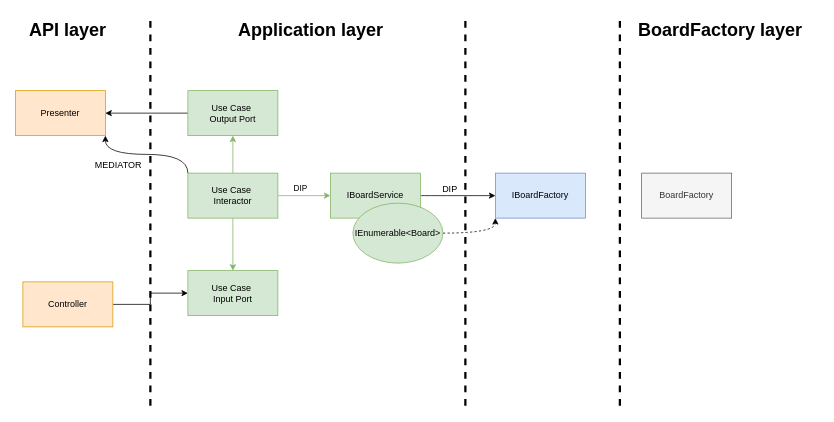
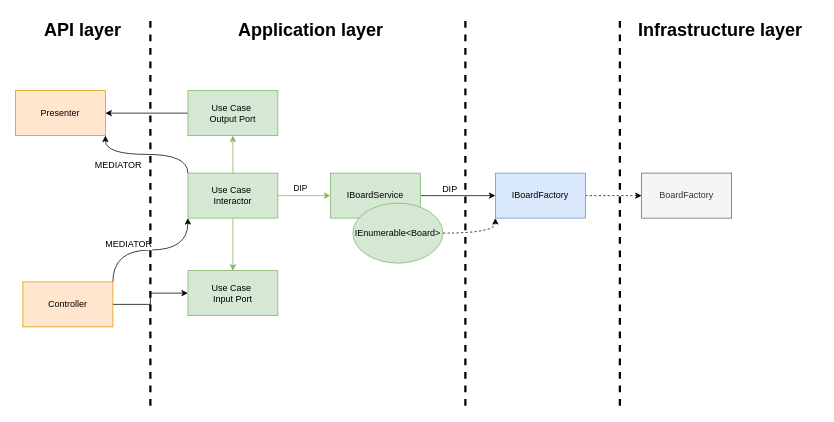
node "API layer": moved (68, 30) -> (83, 30)
node "BoardFactory layer": label "BoardFactory layer" -> "Infrastructure layer"
edge "IBoardFactory" -> "BoardFactory": added
edge "Controller" -> "Use Case Interactor": added, label "MEDIATOR"
